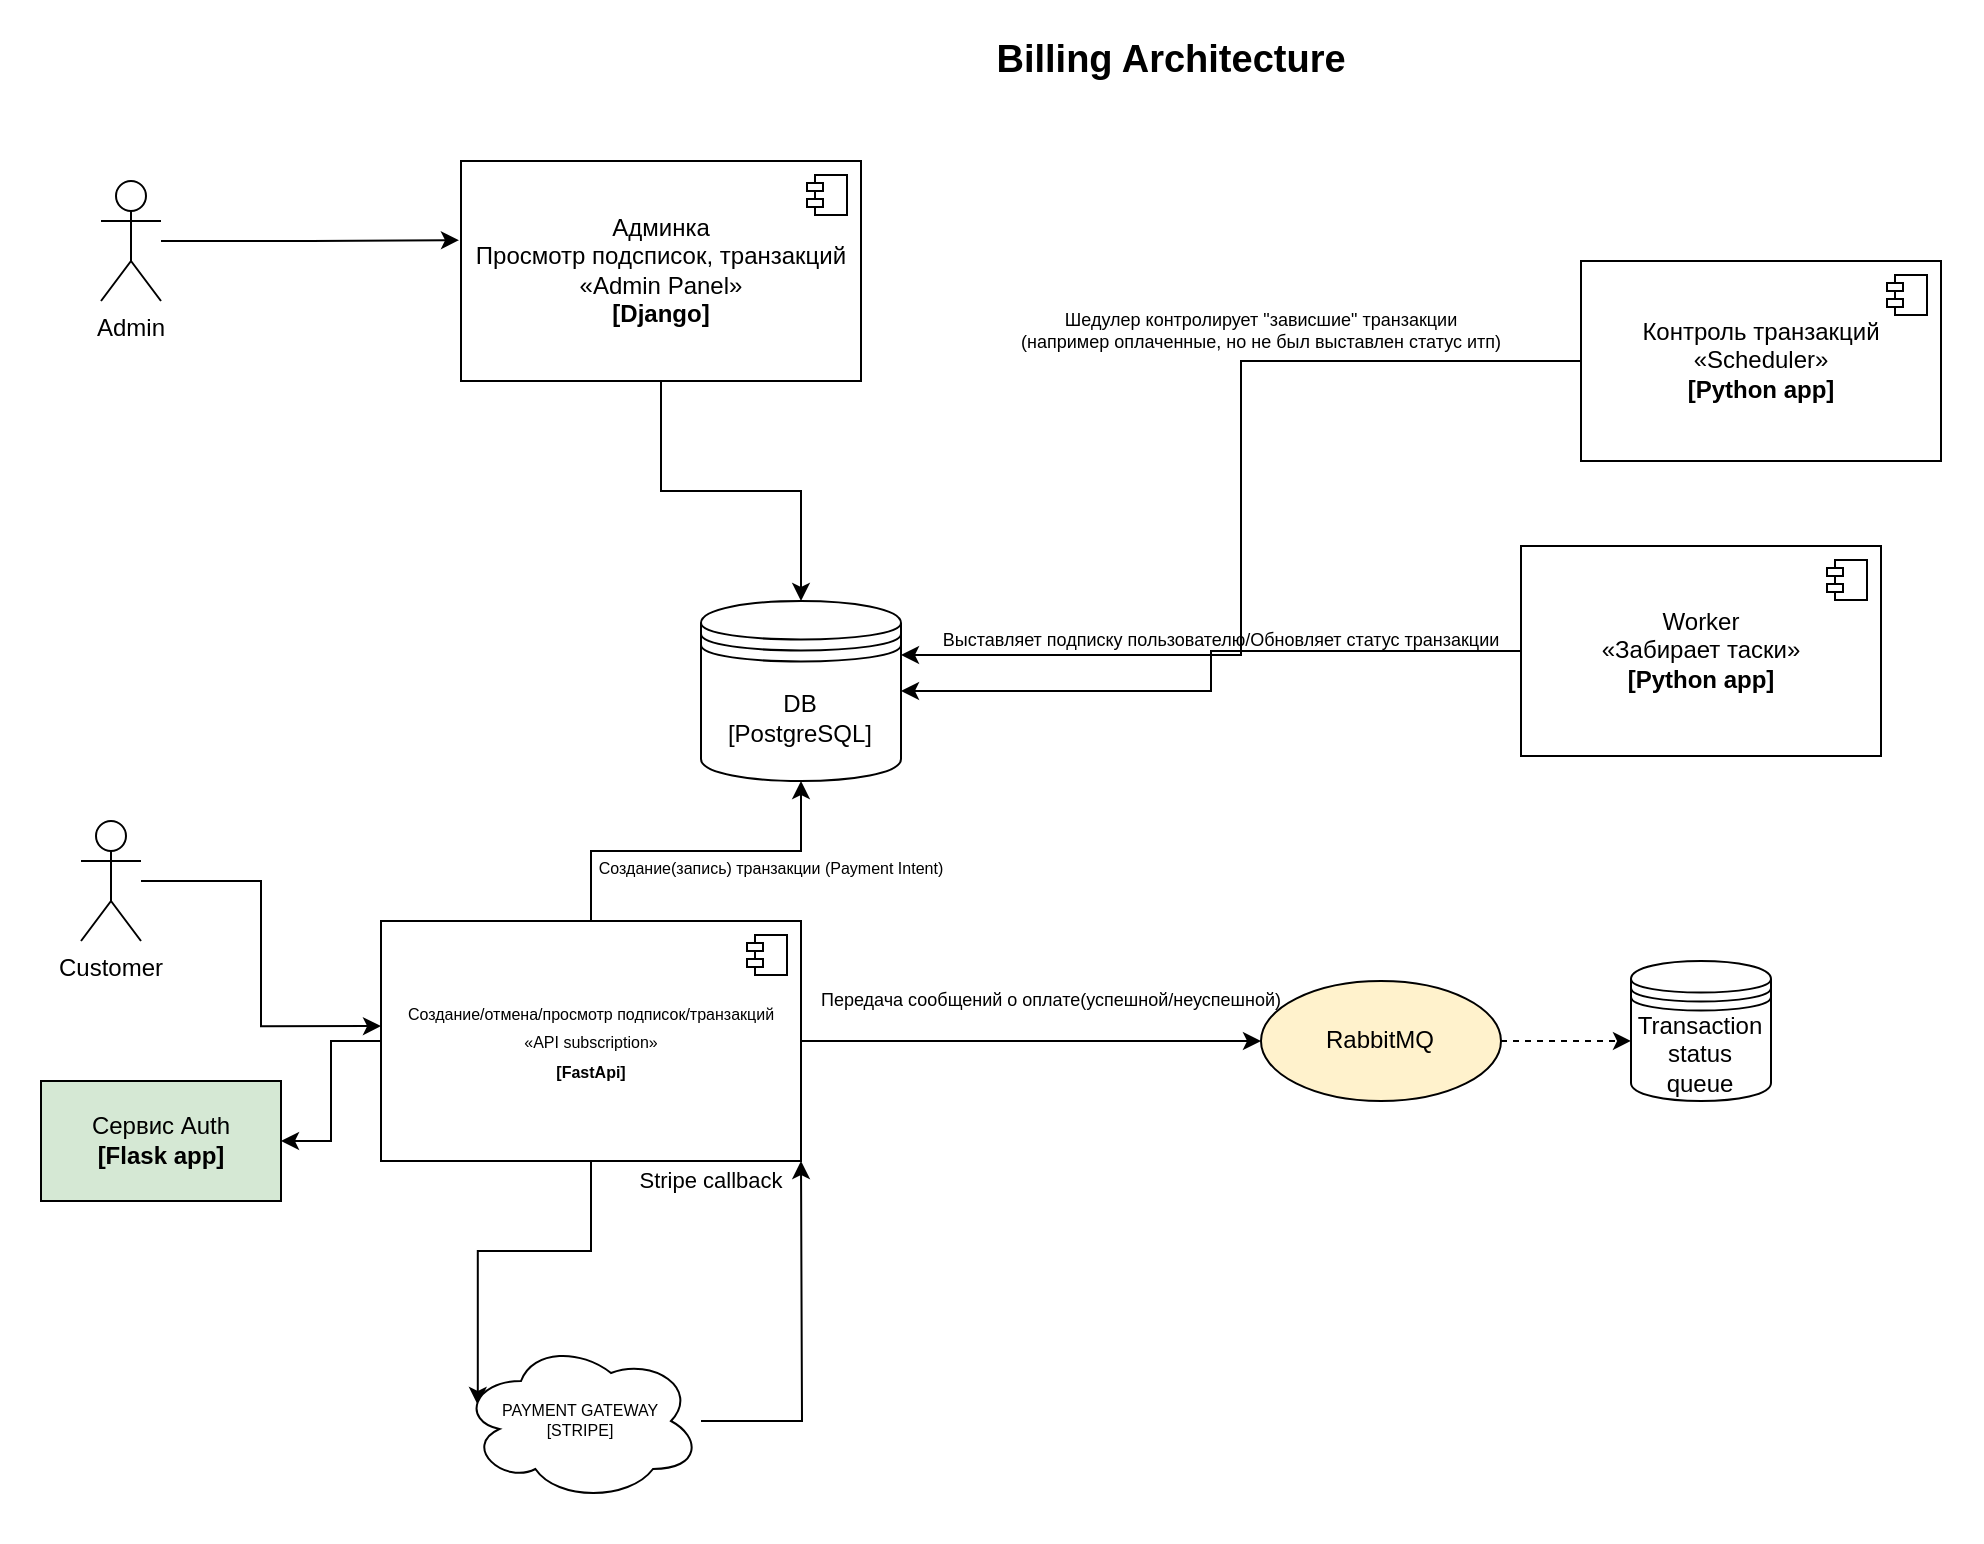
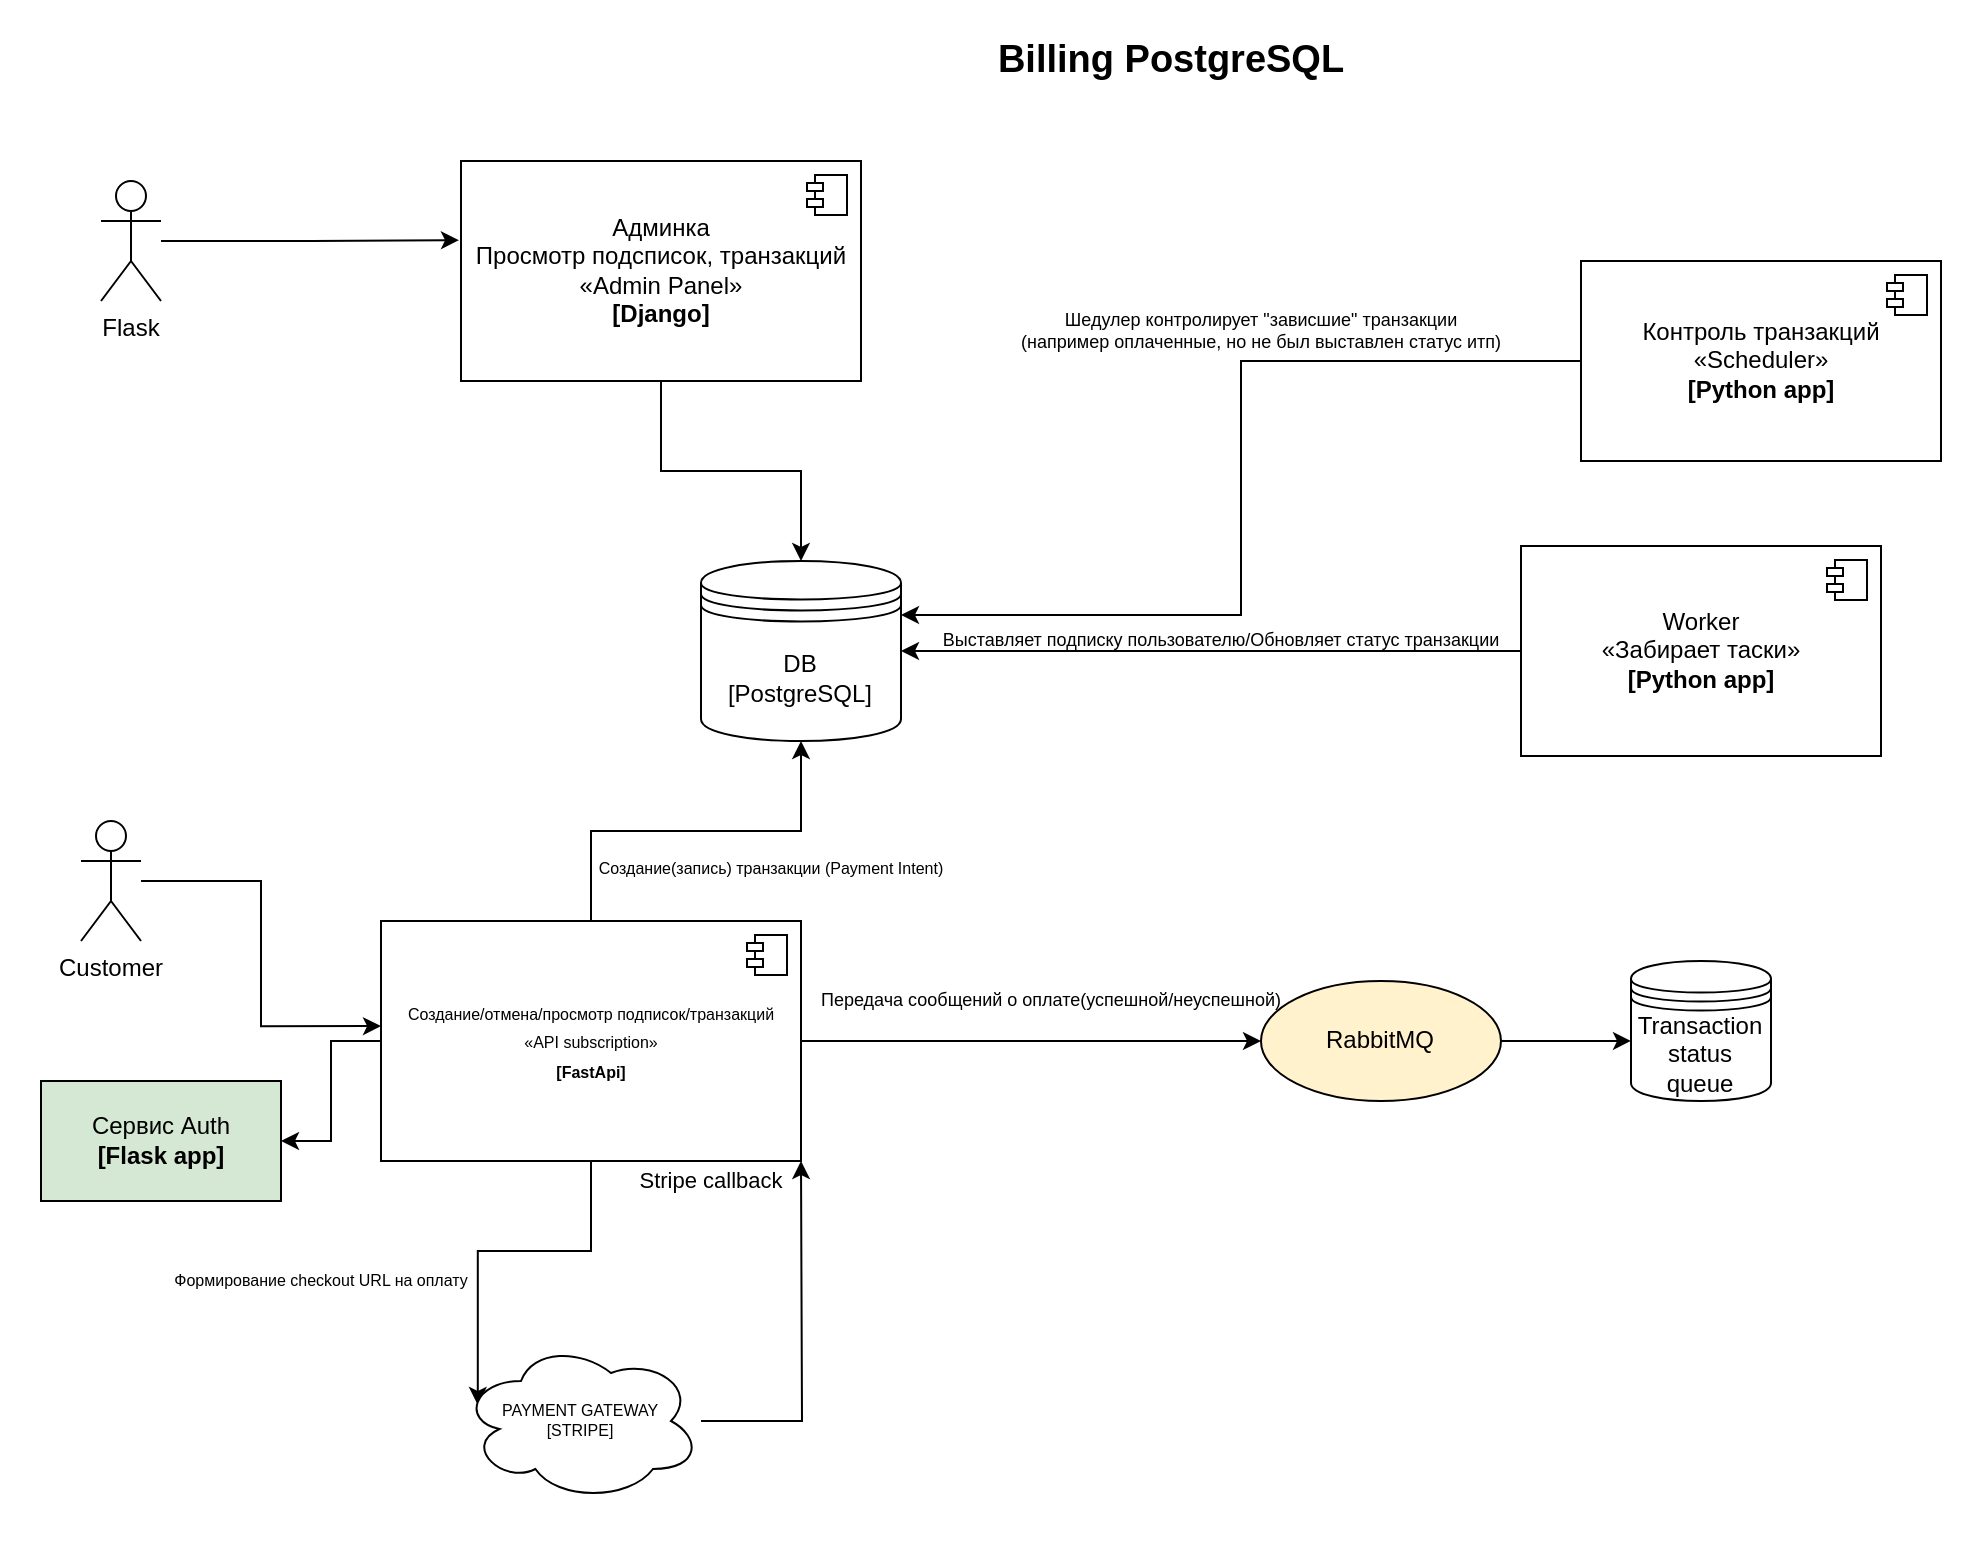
node "Billing Architecture": label "Billing Architecture" -> "Billing PostgreSQL"
node "Admin": label "Admin" -> "Flask"
node "DB [PostgreSQL]": moved (801, 691) -> (801, 651)
edge "RabbitMQ" -> "Transaction status queue": style dashed -> solid
node "Формирование checkout URL на оплату": added
